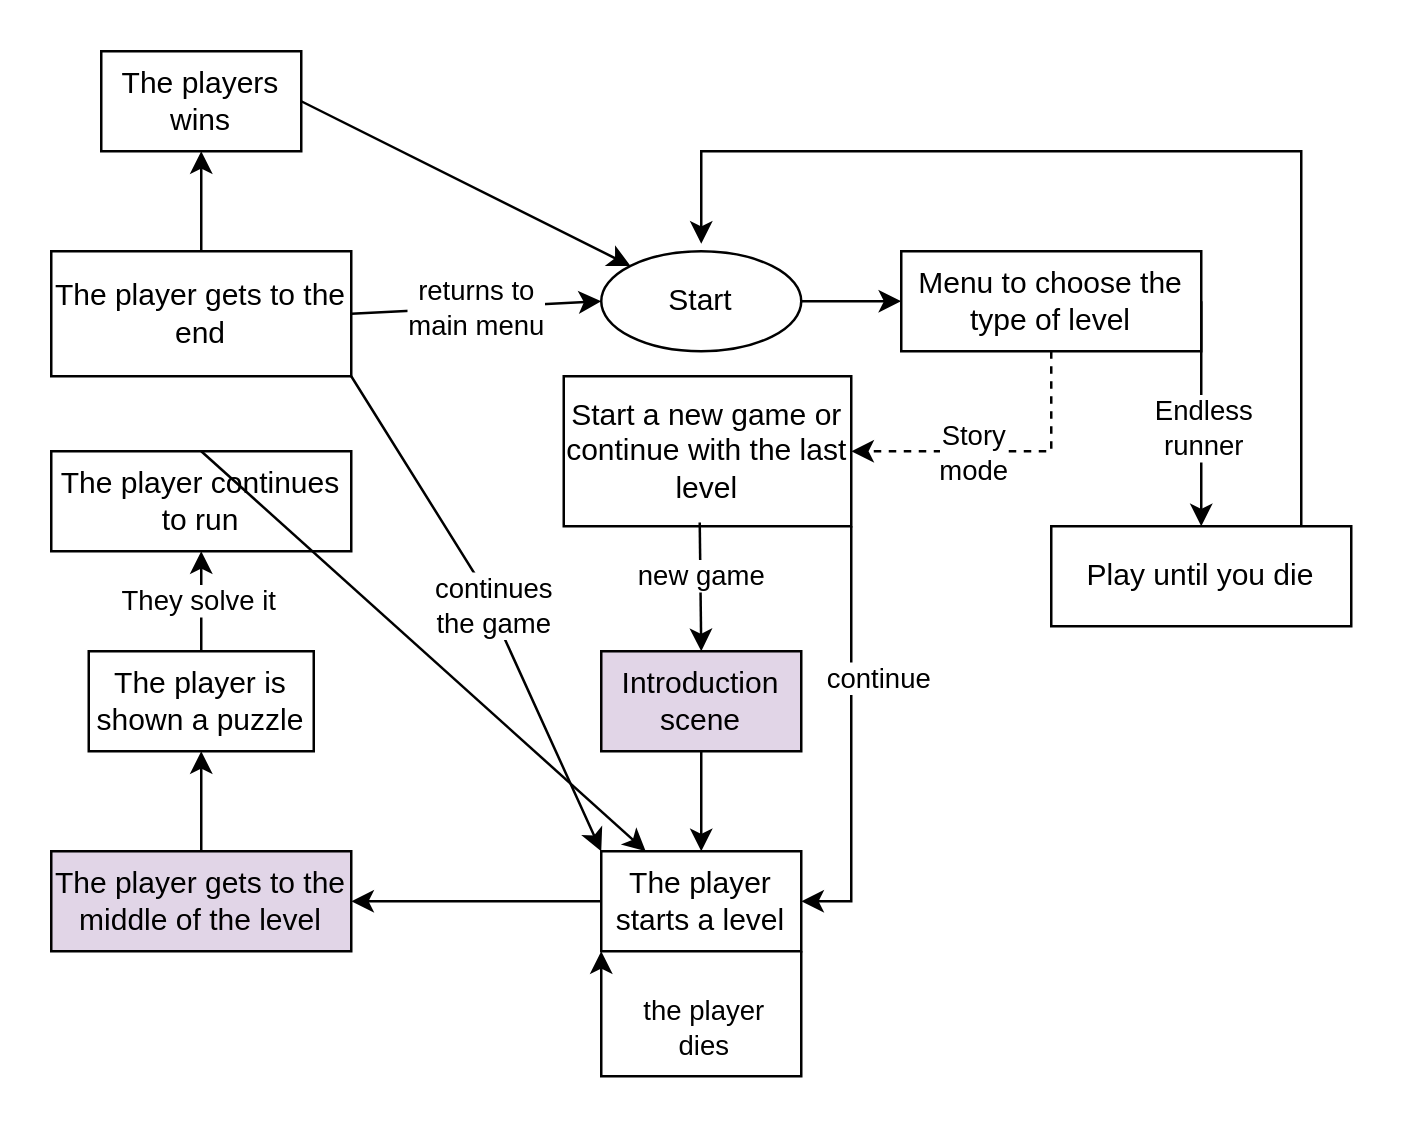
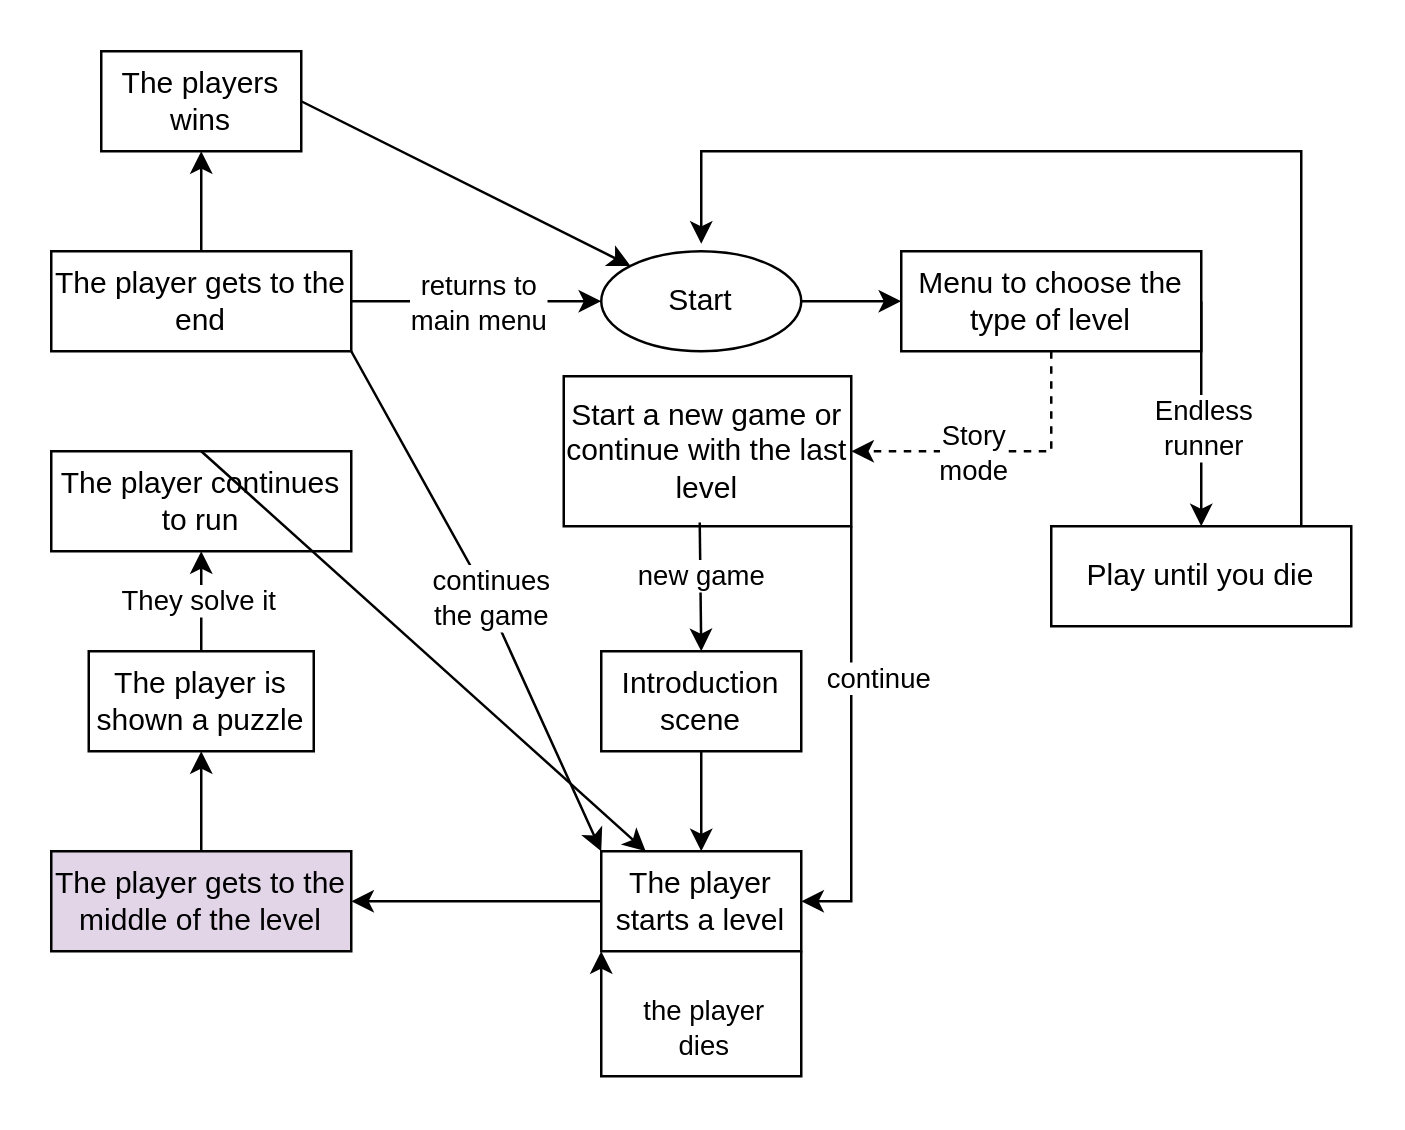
node "The player gets to the end": size 300x125 -> 300x100
node "Introduction scene": fillcolor #e1d5e7 -> #ffffff
